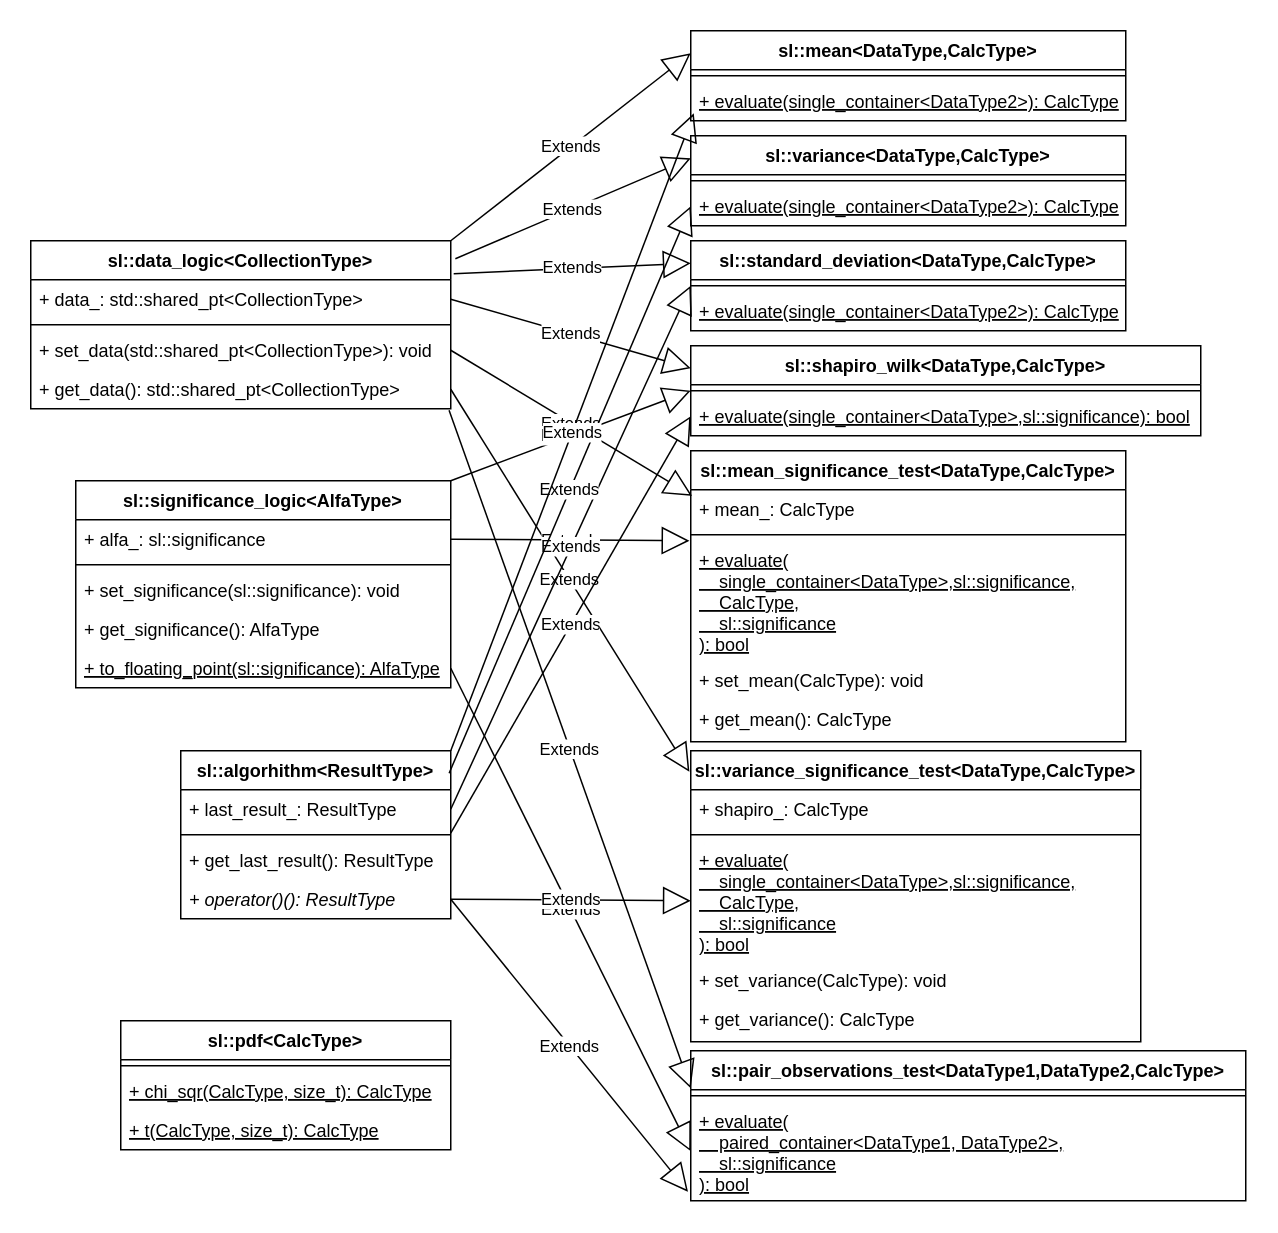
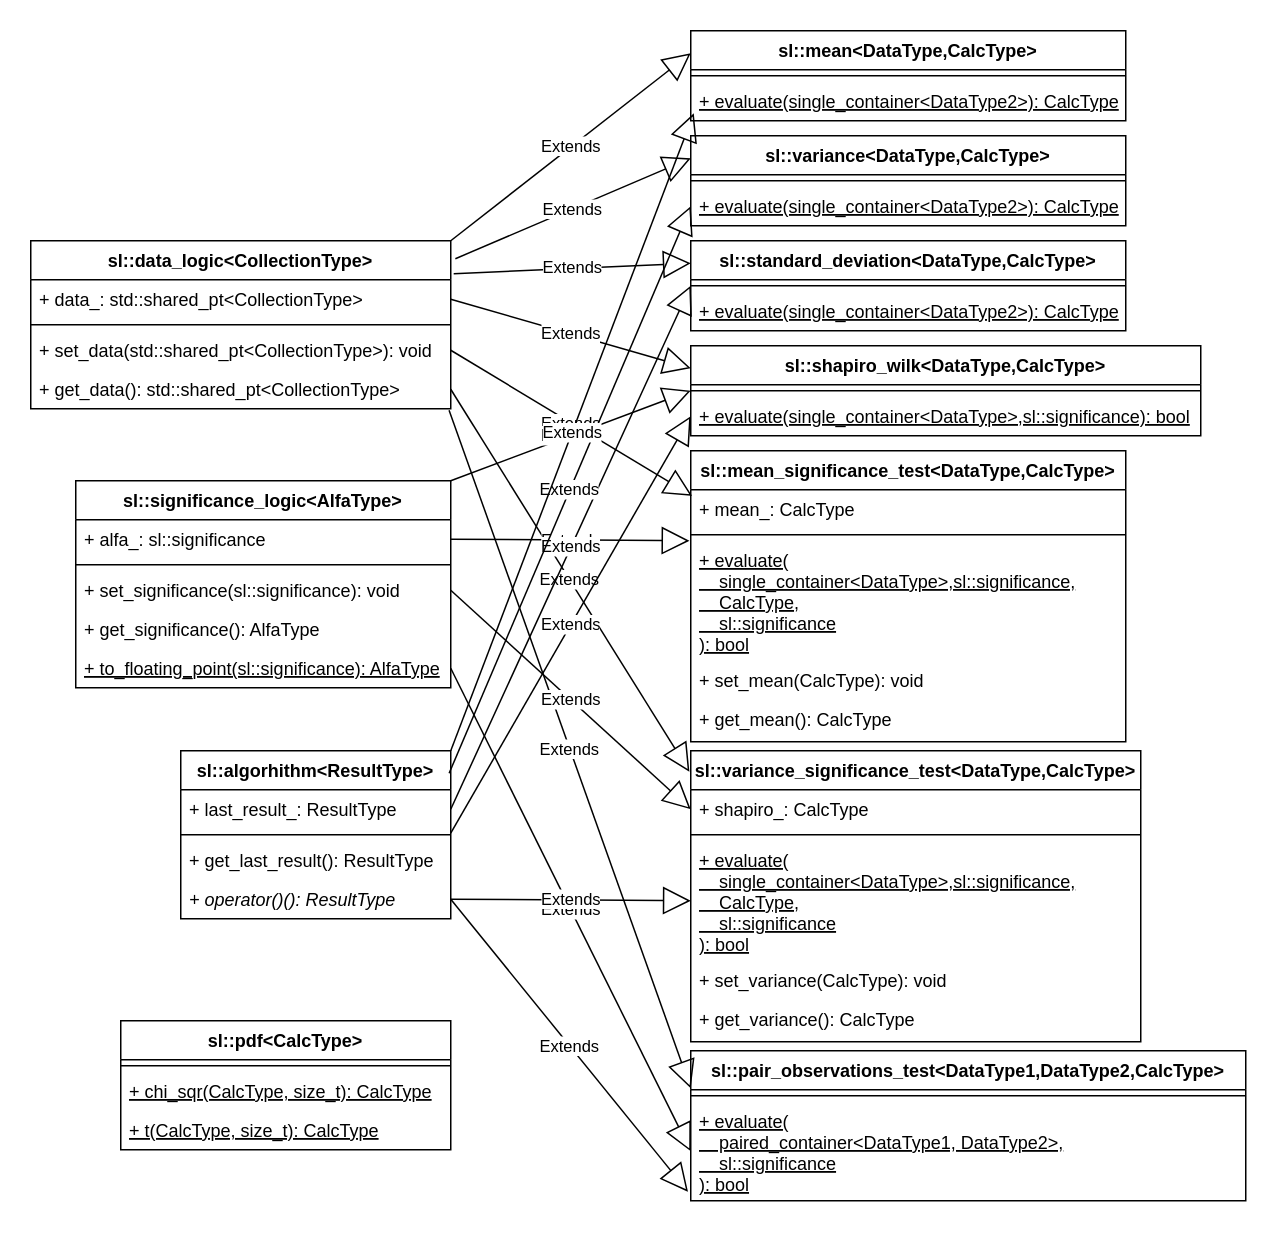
edge "+ set_significance(sl::significance): void" -> "+ shapiro_: CalcType": added, label "Extends"
